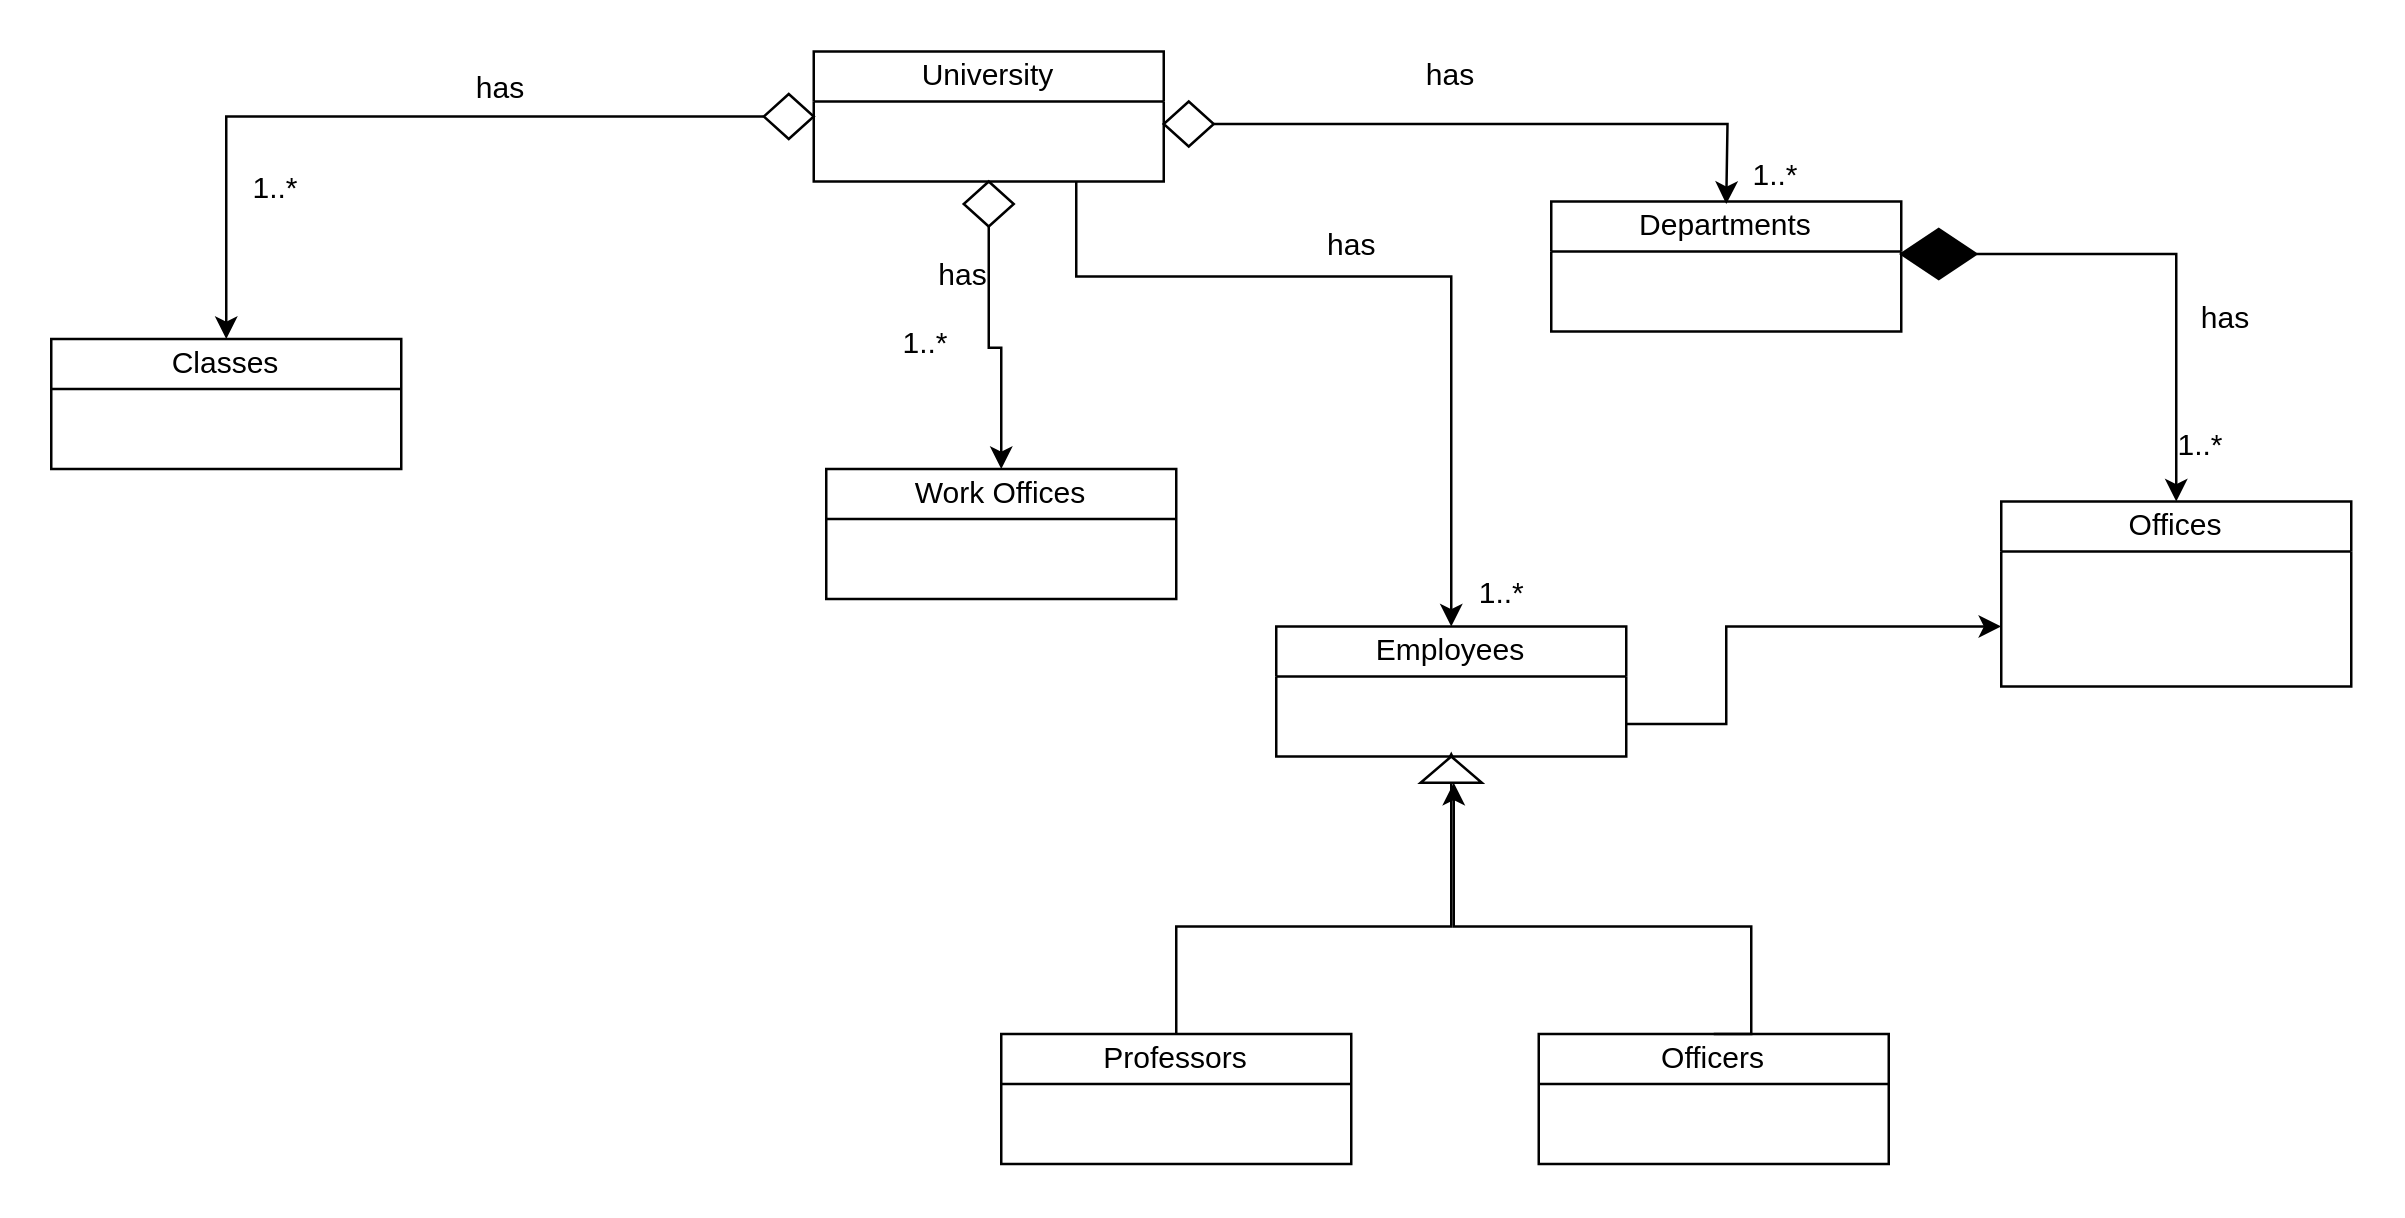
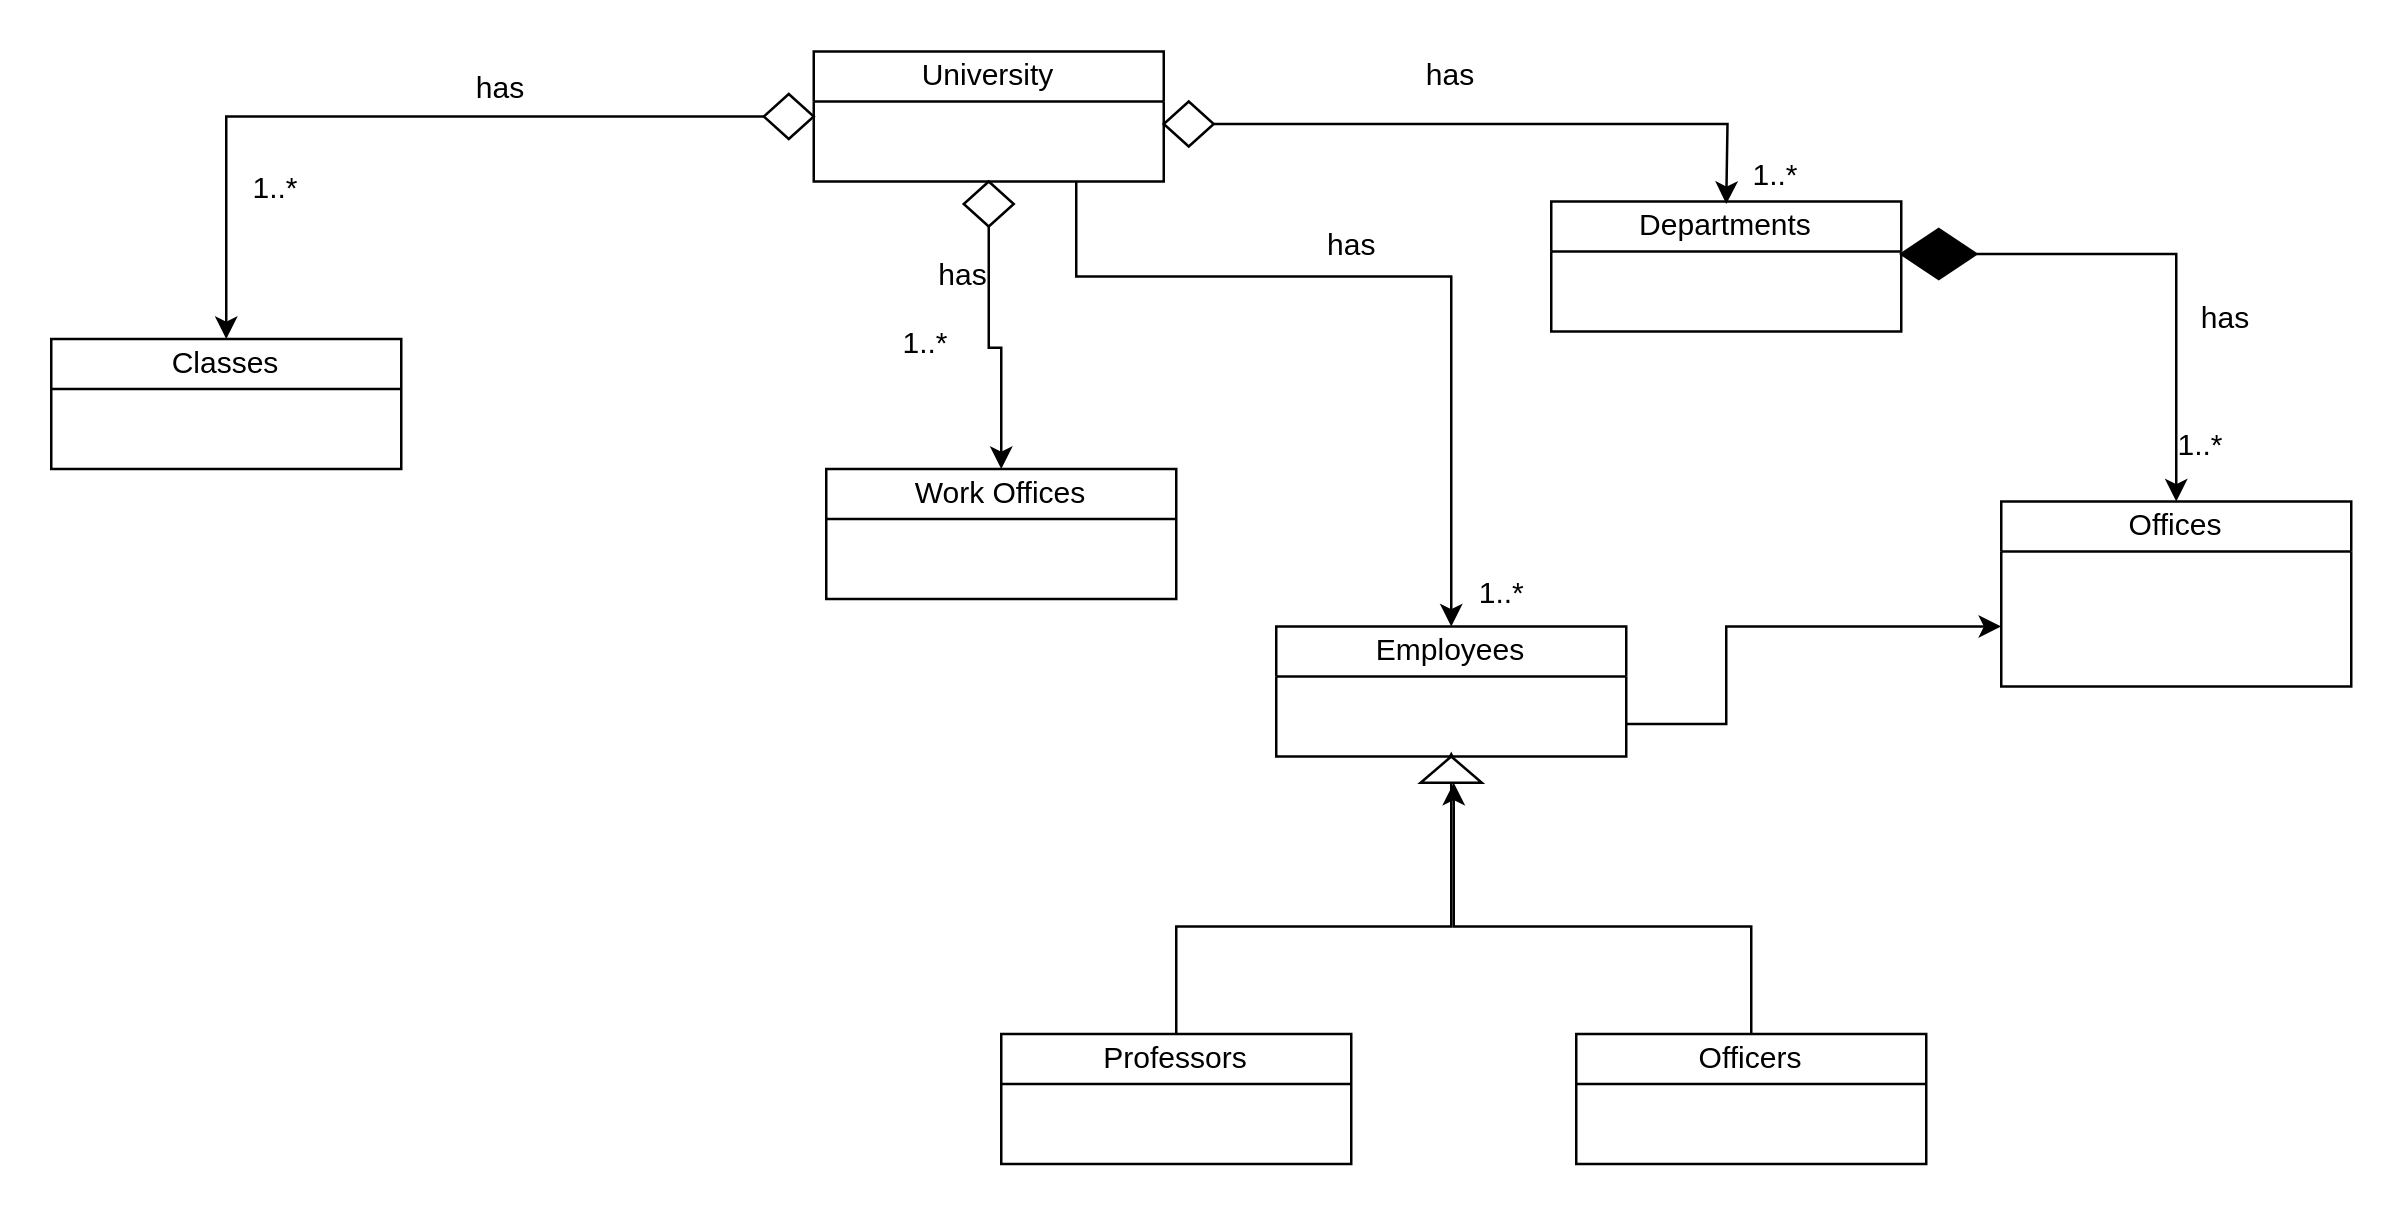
node "Officers": moved (1714, 1099) -> (1751, 1099)
